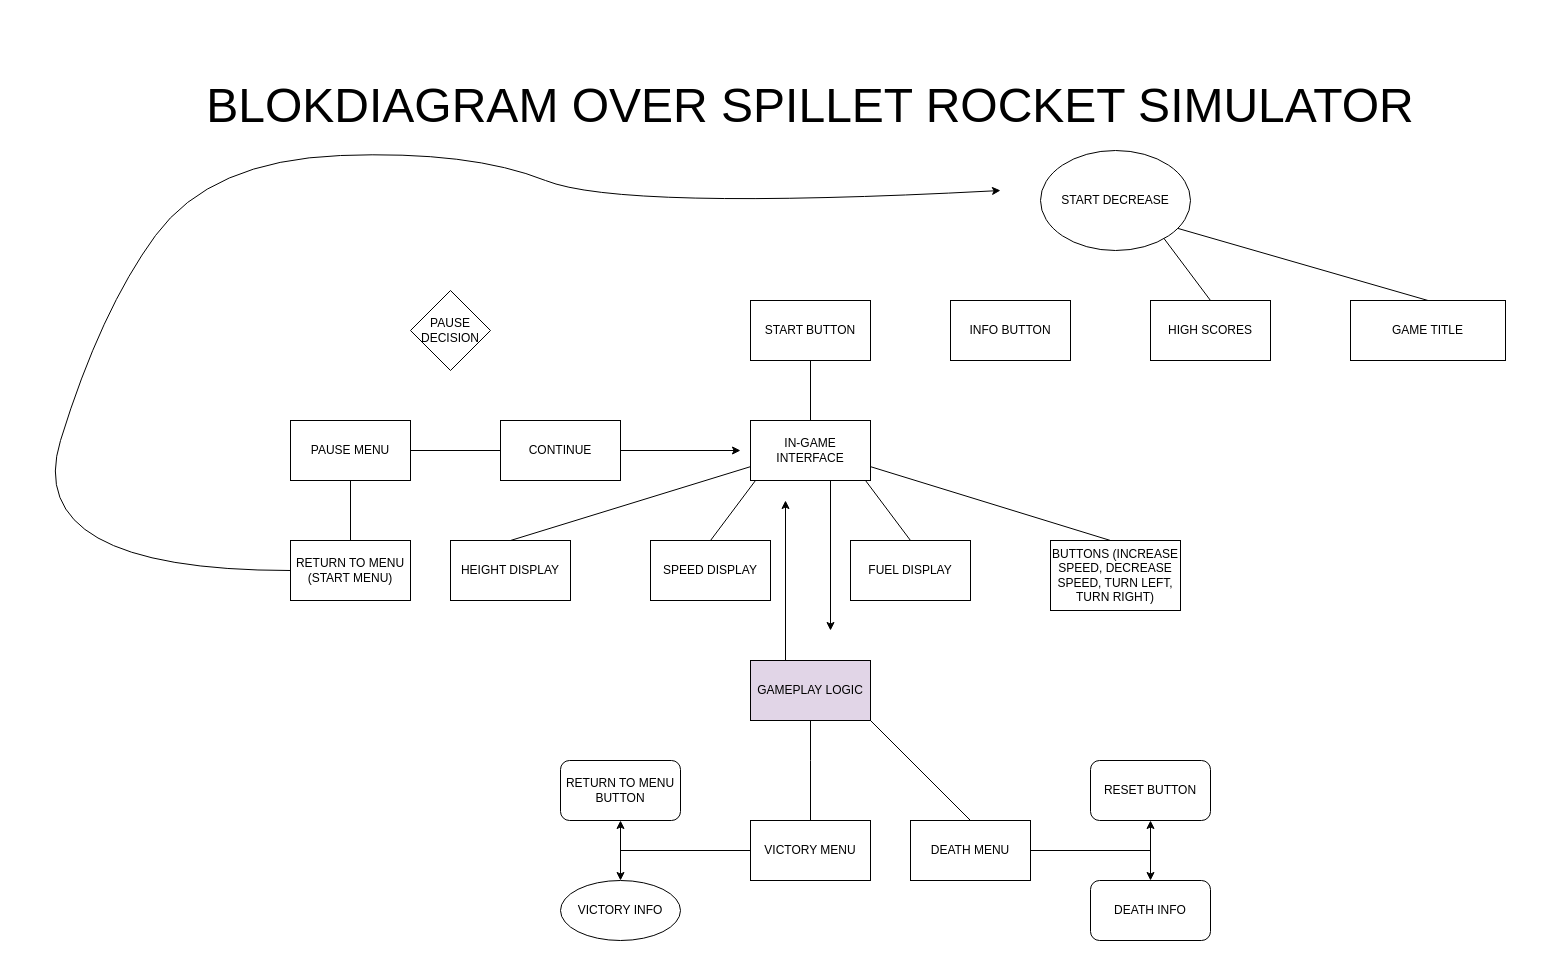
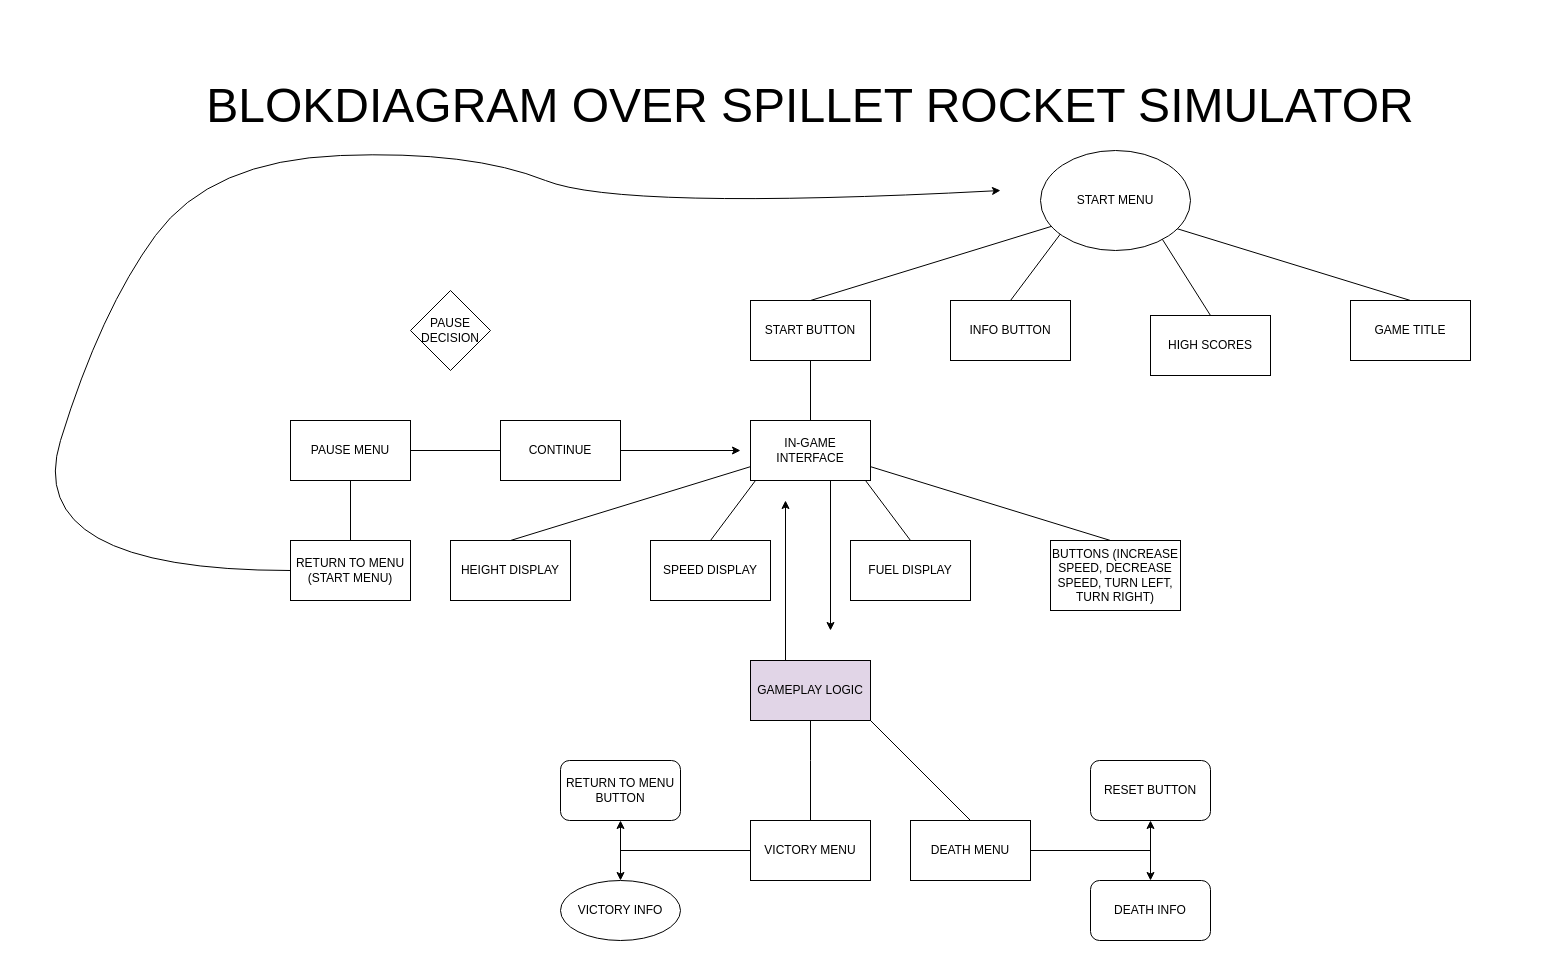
node "START DECREASE": label "START DECREASE" -> "START MENU"
edge "START BUTTON" -- "INFO BUTTON": added
node "HIGH SCORES": moved (1211, 331) -> (1211, 346)
node "GAME TITLE": size 155x60 -> 120x60
